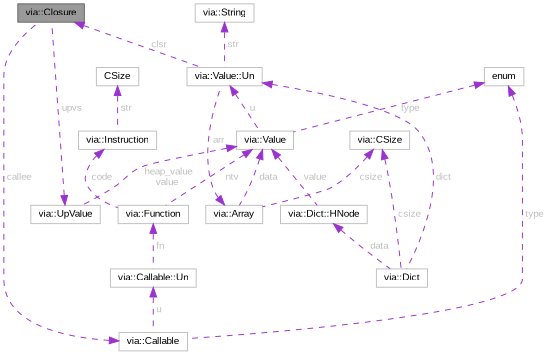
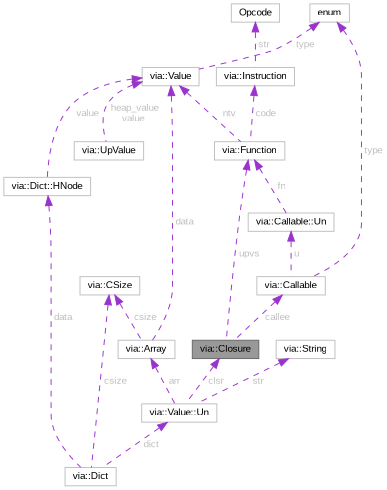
node "CSize": label "CSize" -> "Opcode"
edge "via::Closure" -> "via::UpValue": now "via::Closure" -> "via::Function"
edge "via::Value" -> "via::Value::Un": removed, label "u"
